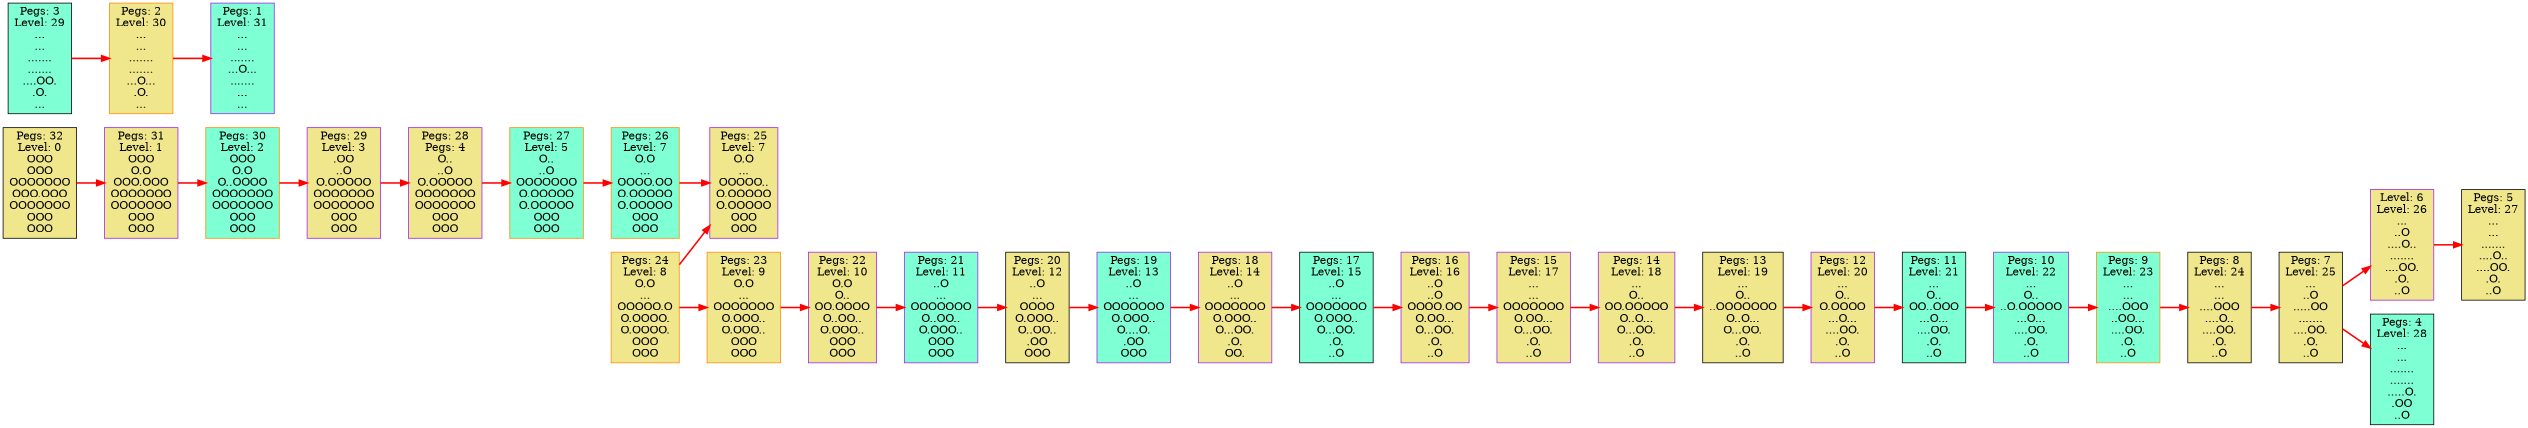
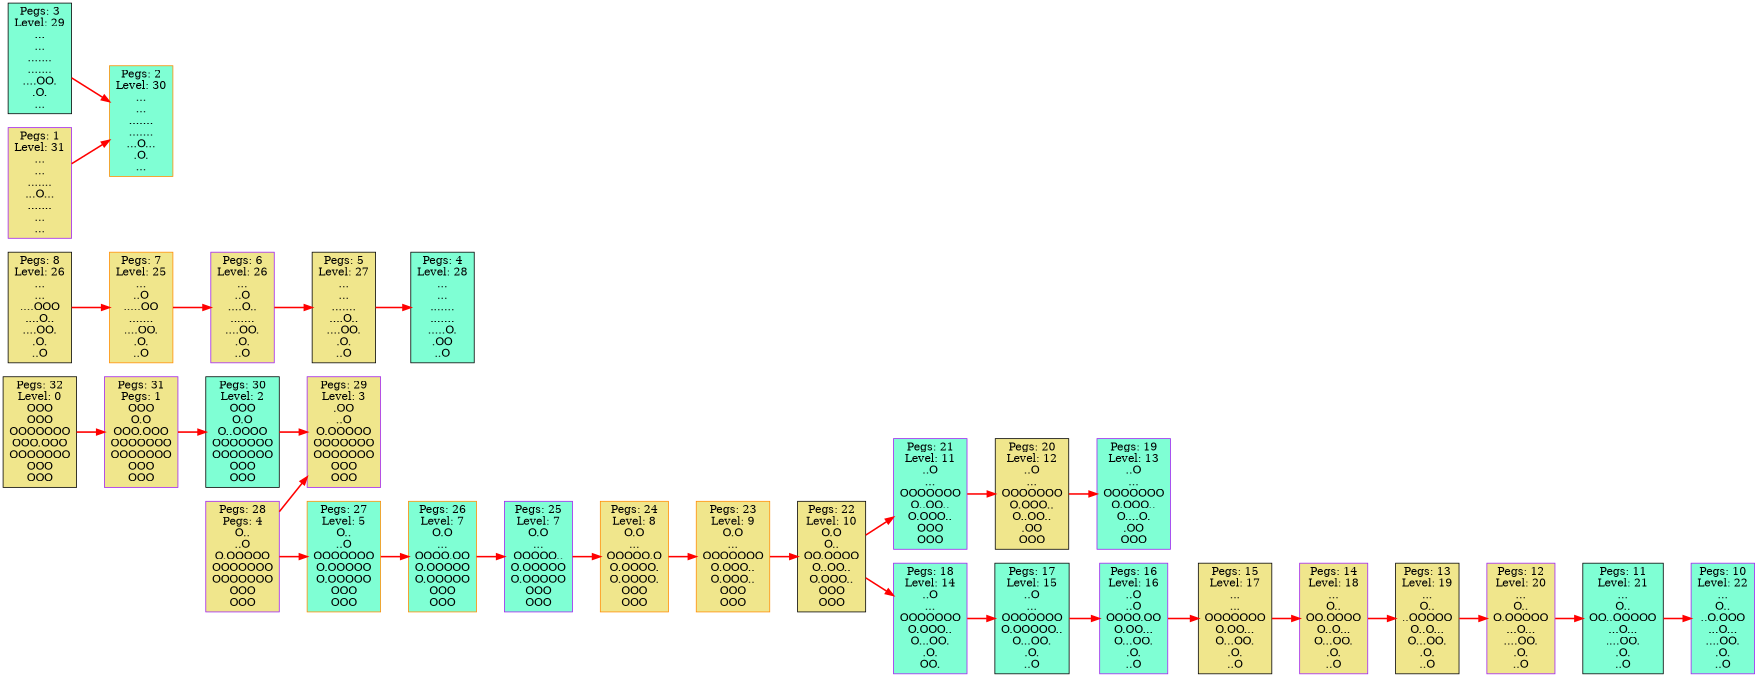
node "Pegs: 2 Level: 30 ... ... ....... ....... ...O... .O. ...": fillcolor khaki -> aquamarine
edge "Pegs: 2 Level: 30 ... ... ....... ....... ...O... .O. ..." -> "Pegs: 1 Level: 31 ... ... ....... ...O... ....... ... ...": reversed
node "Pegs: 1 Level: 31 ... ... ....... ...O... ....... ... ...": fillcolor aquamarine -> khaki
node "Pegs: 31 Level: 1 OOO O.O OOO.OOO OOOOOOO OOOOOOO OOO OOO": label "Pegs: 31 Level: 1 OOO O.O OOO.OOO OOOOOOO OOOOOOO OOO OOO" -> "Pegs: 31 Pegs: 1 OOO O.O OOO.OOO OOOOOOO OOOOOOO OOO OOO"
node "Pegs: 30 Level: 2 OOO O.O O..OOOO OOOOOOO OOOOOOO OOO OOO": color darkorange -> black
edge "Pegs: 29 Level: 3 .OO ..O O.OOOOO OOOOOOO OOOOOOO OOO OOO" -> "Pegs: 28 Pegs: 4 O.. ..O O.OOOOO OOOOOOO OOOOOOO OOO OOO": reversed
node "Pegs: 25 Level: 7 O.O ... OOOOO.. O.OOOOO O.OOOOO OOO OOO": fillcolor khaki -> aquamarine
node "Level: 6 Level: 26 ... ..O ....O.. ....... ....OO. .O. ..O": label "Level: 6 Level: 26 ... ..O ....O.. ....... ....OO. .O. ..O" -> "Pegs: 6 Level: 26 ... ..O ....O.. ....... ....OO. .O. ..O"
edge "Pegs: 24 Level: 8 O.O ... OOOOO.O O.OOOO. O.OOOO. OOO OOO" -> "Pegs: 25 Level: 7 O.O ... OOOOO.. O.OOOOO O.OOOOO OOO OOO": reversed
node "Pegs: 22 Level: 10 O.O O.. OO.OOOO O..OO.. O.OOO.. OOO OOO": color purple -> black
node "Pegs: 20 Level: 12 ..O ... OOOO O.OOO.. O..OO.. .OO OOO": label "Pegs: 20 Level: 12 ..O ... OOOO O.OOO.. O..OO.. .OO OOO" -> "Pegs: 20 Level: 12 ..O ... OOOOOOO O.OOO.. O..OO.. .OO OOO"
edge "Pegs: 19 Level: 13 ..O ... OOOOOOO O.OOO.. O....O. .OO OOO" -> "Pegs: 18 Level: 14 ..O ... OOOOOOO O.OOO.. O...OO. .O. OO.": now "Pegs: 22 Level: 10 O.O O.. OO.OOOO O..OO.. O.OOO.. OOO OOO" -> "Pegs: 18 Level: 14 ..O ... OOOOOOO O.OOO.. O...OO. .O. OO."
node "Pegs: 18 Level: 14 ..O ... OOOOOOO O.OOO.. O...OO. .O. OO.": fillcolor khaki -> aquamarine
node "Pegs: 17 Level: 15 ..O ... OOOOOOO O.OOO.. O...OO. .O. ..O": label "Pegs: 17 Level: 15 ..O ... OOOOOOO O.OOO.. O...OO. .O. ..O" -> "Pegs: 17 Level: 15 ..O ... OOOOOOO O.OOOOO.. O...OO. .O. ..O"
node "Pegs: 16 Level: 16 ..O ..O OOOO.OO O.OO... O...OO. .O. ..O": fillcolor khaki -> aquamarine
node "Pegs: 15 Level: 17 ... ... OOOOOOO O.OO... O...OO. .O. ..O": color purple -> black
node "Pegs: 14 Level: 18 ... O.. OO.OOOOO O..O... O...OO. .O. ..O": label "Pegs: 14 Level: 18 ... O.. OO.OOOOO O..O... O...OO. .O. ..O" -> "Pegs: 14 Level: 18 ... O.. OO.OOOO O..O... O...OO. .O. ..O"
node "Pegs: 13 Level: 19 ... O.. ..OOOOOOO O..O... O...OO. .O. ..O": label "Pegs: 13 Level: 19 ... O.. ..OOOOOOO O..O... O...OO. .O. ..O" -> "Pegs: 13 Level: 19 ... O.. ..OOOOO O..O... O...OO. .O. ..O"
node "Pegs: 12 Level: 20 ... O.. O.OOOO ...O... ....OO. .O. ..O": label "Pegs: 12 Level: 20 ... O.. O.OOOO ...O... ....OO. .O. ..O" -> "Pegs: 12 Level: 20 ... O.. O.OOOOO ...O... ....OO. .O. ..O"
node "Pegs: 11 Level: 21 ... O.. OO..OOO ...O... ....OO. .O. ..O": label "Pegs: 11 Level: 21 ... O.. OO..OOO ...O... ....OO. .O. ..O" -> "Pegs: 11 Level: 21 ... O.. OO..OOOOO ...O... ....OO. .O. ..O"
node "Pegs: 10 Level: 22 ... O.. ..O.OOOOO ...O... ....OO. .O. ..O": label "Pegs: 10 Level: 22 ... O.. ..O.OOOOO ...O... ....OO. .O. ..O" -> "Pegs: 10 Level: 22 ... O.. ..O.OOO ...O... ....OO. .O. ..O"
node "Pegs: 9 Level: 23 ... ... ....OOO ..OO... ....OO. .O. ..O": removed
node "Pegs: 8 Level: 24 ... ... ....OOO ....O.. ....OO. .O. ..O": label "Pegs: 8 Level: 24 ... ... ....OOO ....O.. ....OO. .O. ..O" -> "Pegs: 8 Level: 26 ... ... ....OOO ....O.. ....OO. .O. ..O"
node "Pegs: 7 Level: 25 ... ..O .....OO ....... ....OO. .O. ..O": color black -> darkorange
edge "Pegs: 7 Level: 25 ... ..O .....OO ....... ....OO. .O. ..O" -> "Pegs: 4 Level: 28 ... ... ....... ....... .....O. .OO ..O": now "Pegs: 5 Level: 27 ... ... ....... ....O.. ....OO. .O. ..O" -> "Pegs: 4 Level: 28 ... ... ....... ....... .....O. .OO ..O"
